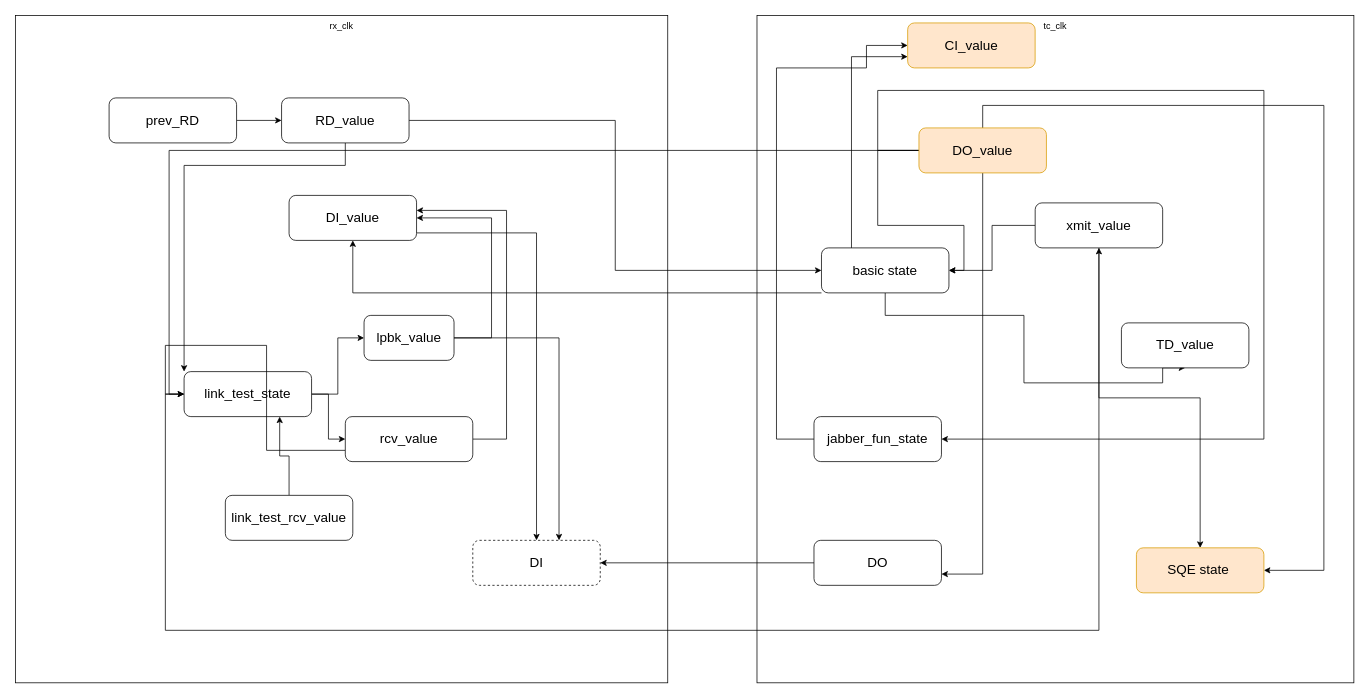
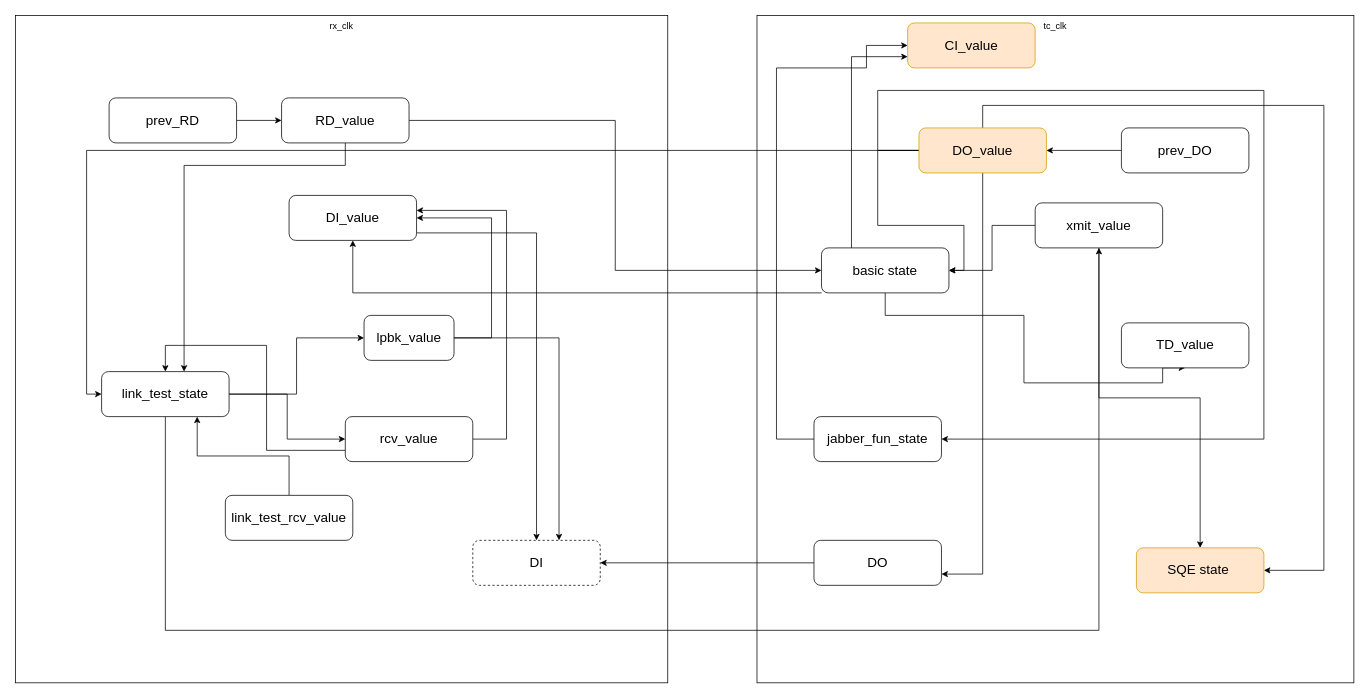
edge "prev_DO" -> "DO_value": added
node "prev_DO": added
node "link_test_state": moved (248, 394) -> (165, 394)
